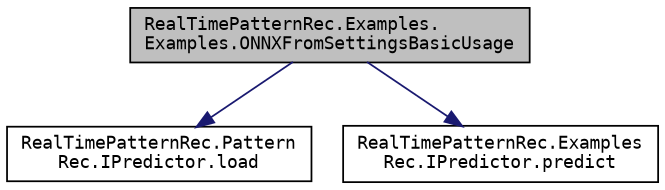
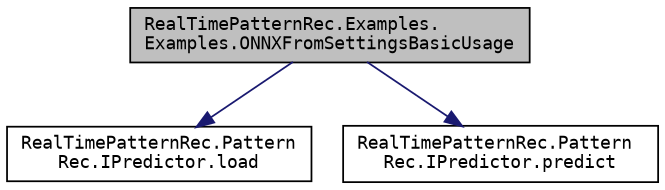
node "RealTimePatternRec.Examples Rec.IPredictor.predict": label "RealTimePatternRec.Examples Rec.IPredictor.predict" -> "RealTimePatternRec.Pattern Rec.IPredictor.predict"
